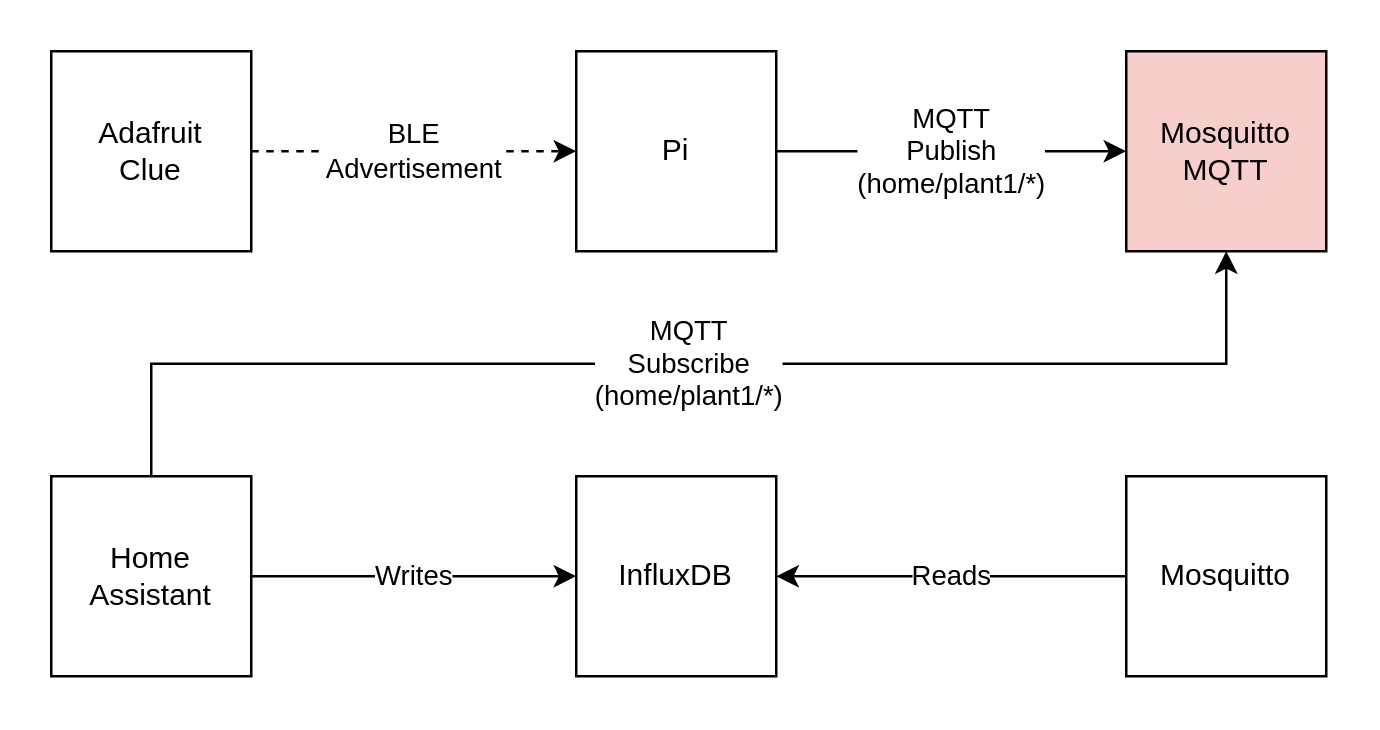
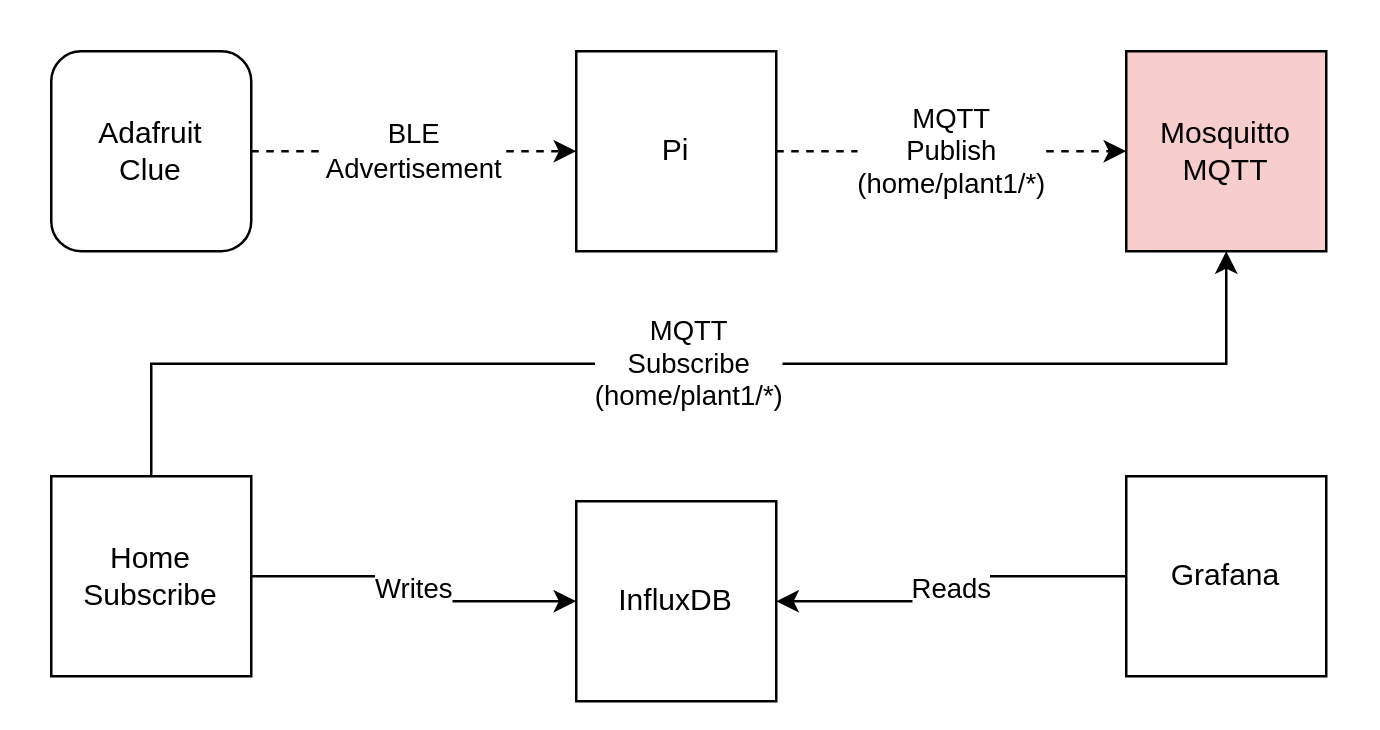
node "Adafruit Clue": shape rectangle -> rounded rectangle
edge "Pi" -> "Mosquitto MQTT": style solid -> dashed
node "Home Assistant": label "Home Assistant" -> "Home Subscribe"
node "InfluxDB": moved (676, 576) -> (676, 601)
node "Mosquitto": label "Mosquitto" -> "Grafana"
